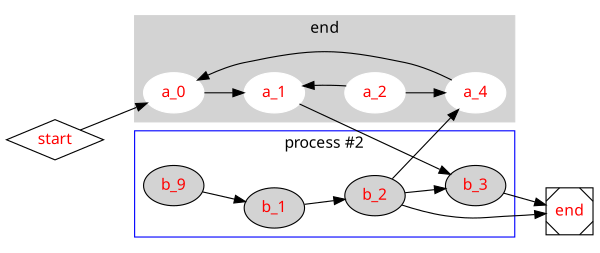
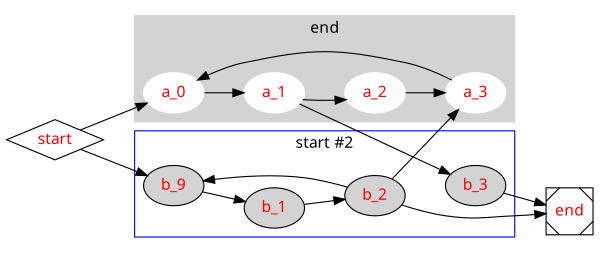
edge "a_2" -> "a_1": reversed
node "a_4": label "a_4" -> "a_3"
cluster "process #2": label "process #2" -> "start #2"
edge "start" -> "b_9": added
edge "b_2" -> "b_3": now "b_2" -> "b_9"
